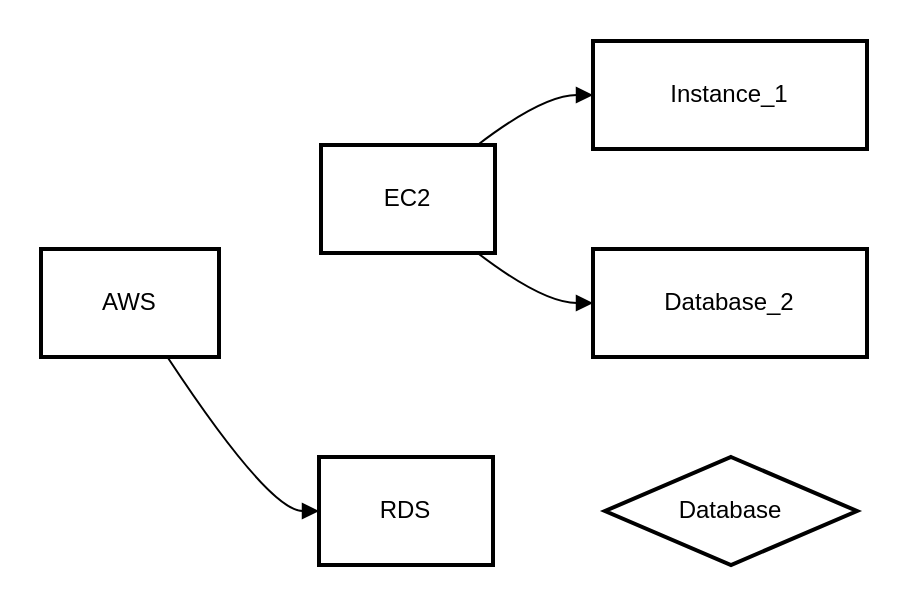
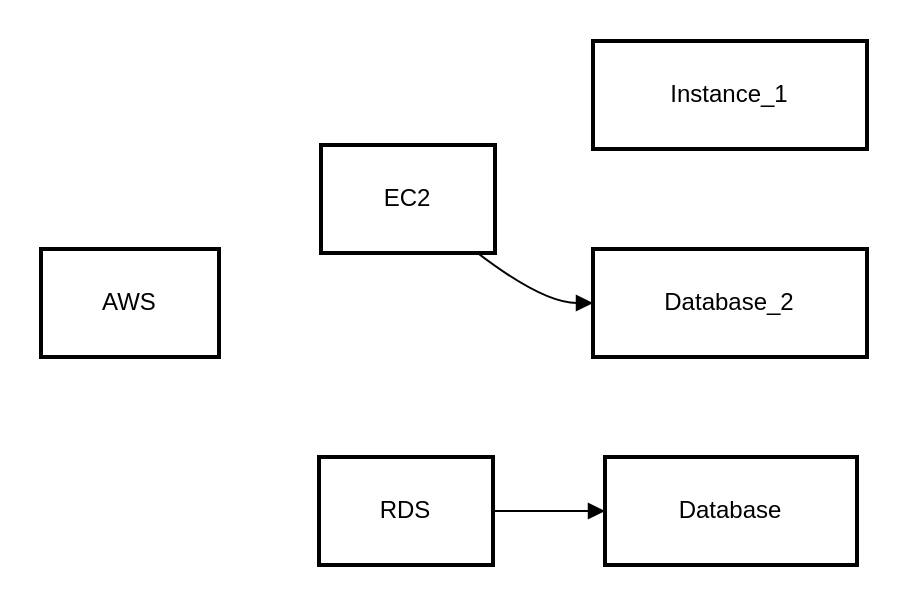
edge "EC2" -> "Instance_1": removed
edge "AWS" -> "RDS": removed
edge "RDS" -> "Database": added
node "Database": shape diamond -> rectangle
